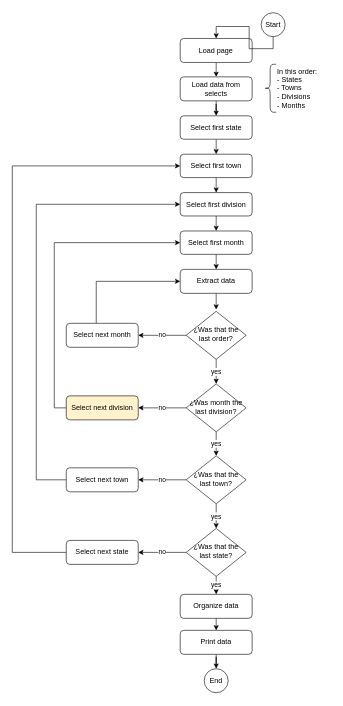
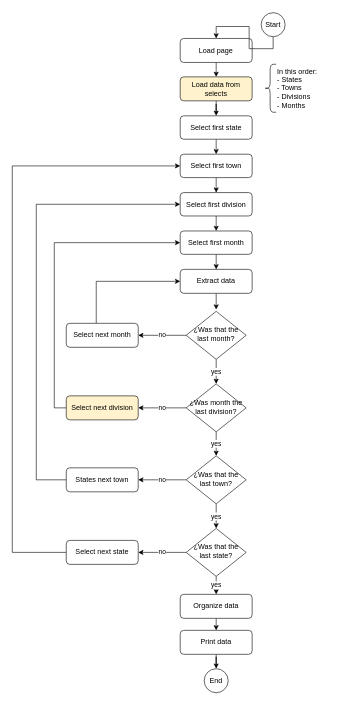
node "Load data from selects": fillcolor #ffffff -> #fff2cc
node "¿Was that the last order?": label "¿Was that the last order?" -> "¿Was that the last month?"
node "Select next town": label "Select next town" -> "States next town"
